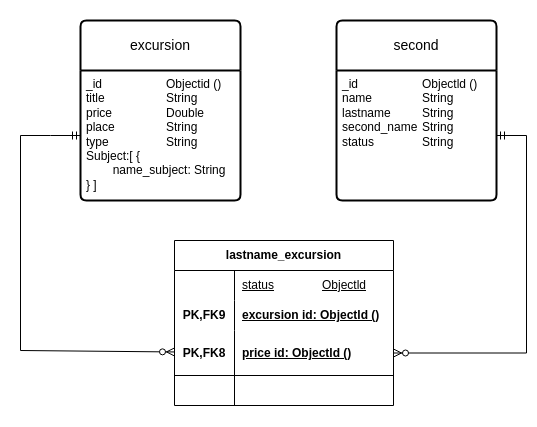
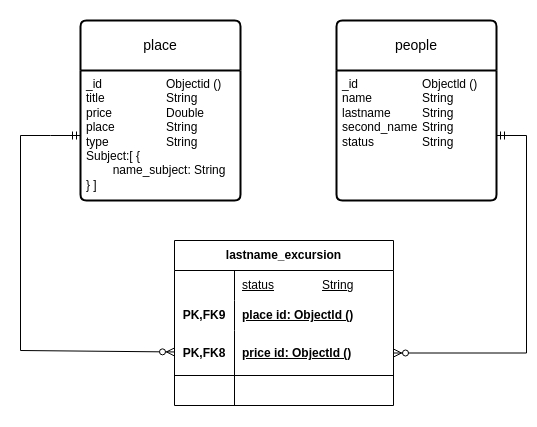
node "excursion": label "excursion" -> "place"
node "second": label "second" -> "people"
node "status Objectld": label "status Objectld" -> "status String"
node "excursion id: Objectld ()": label "excursion id: Objectld ()" -> "place id: Objectld ()"
